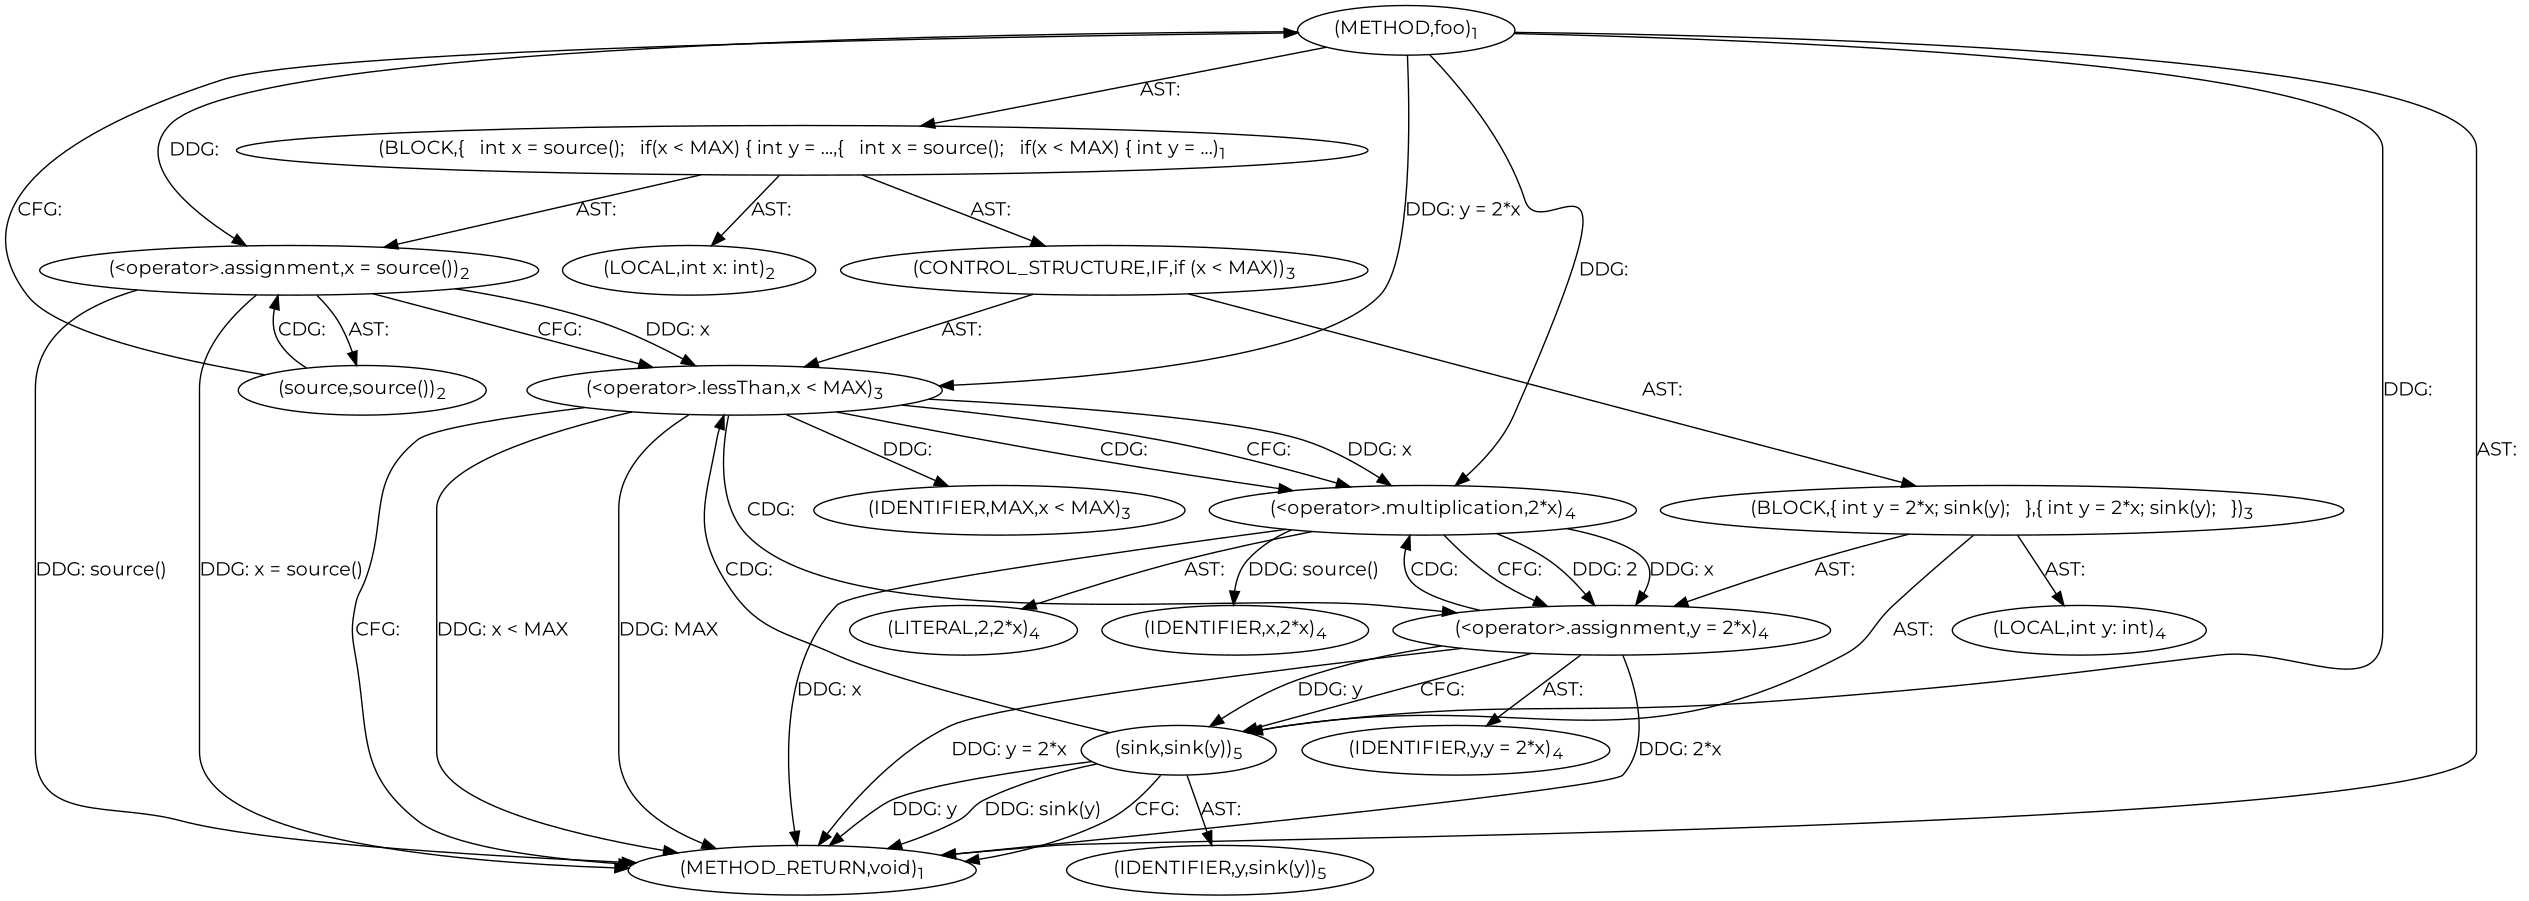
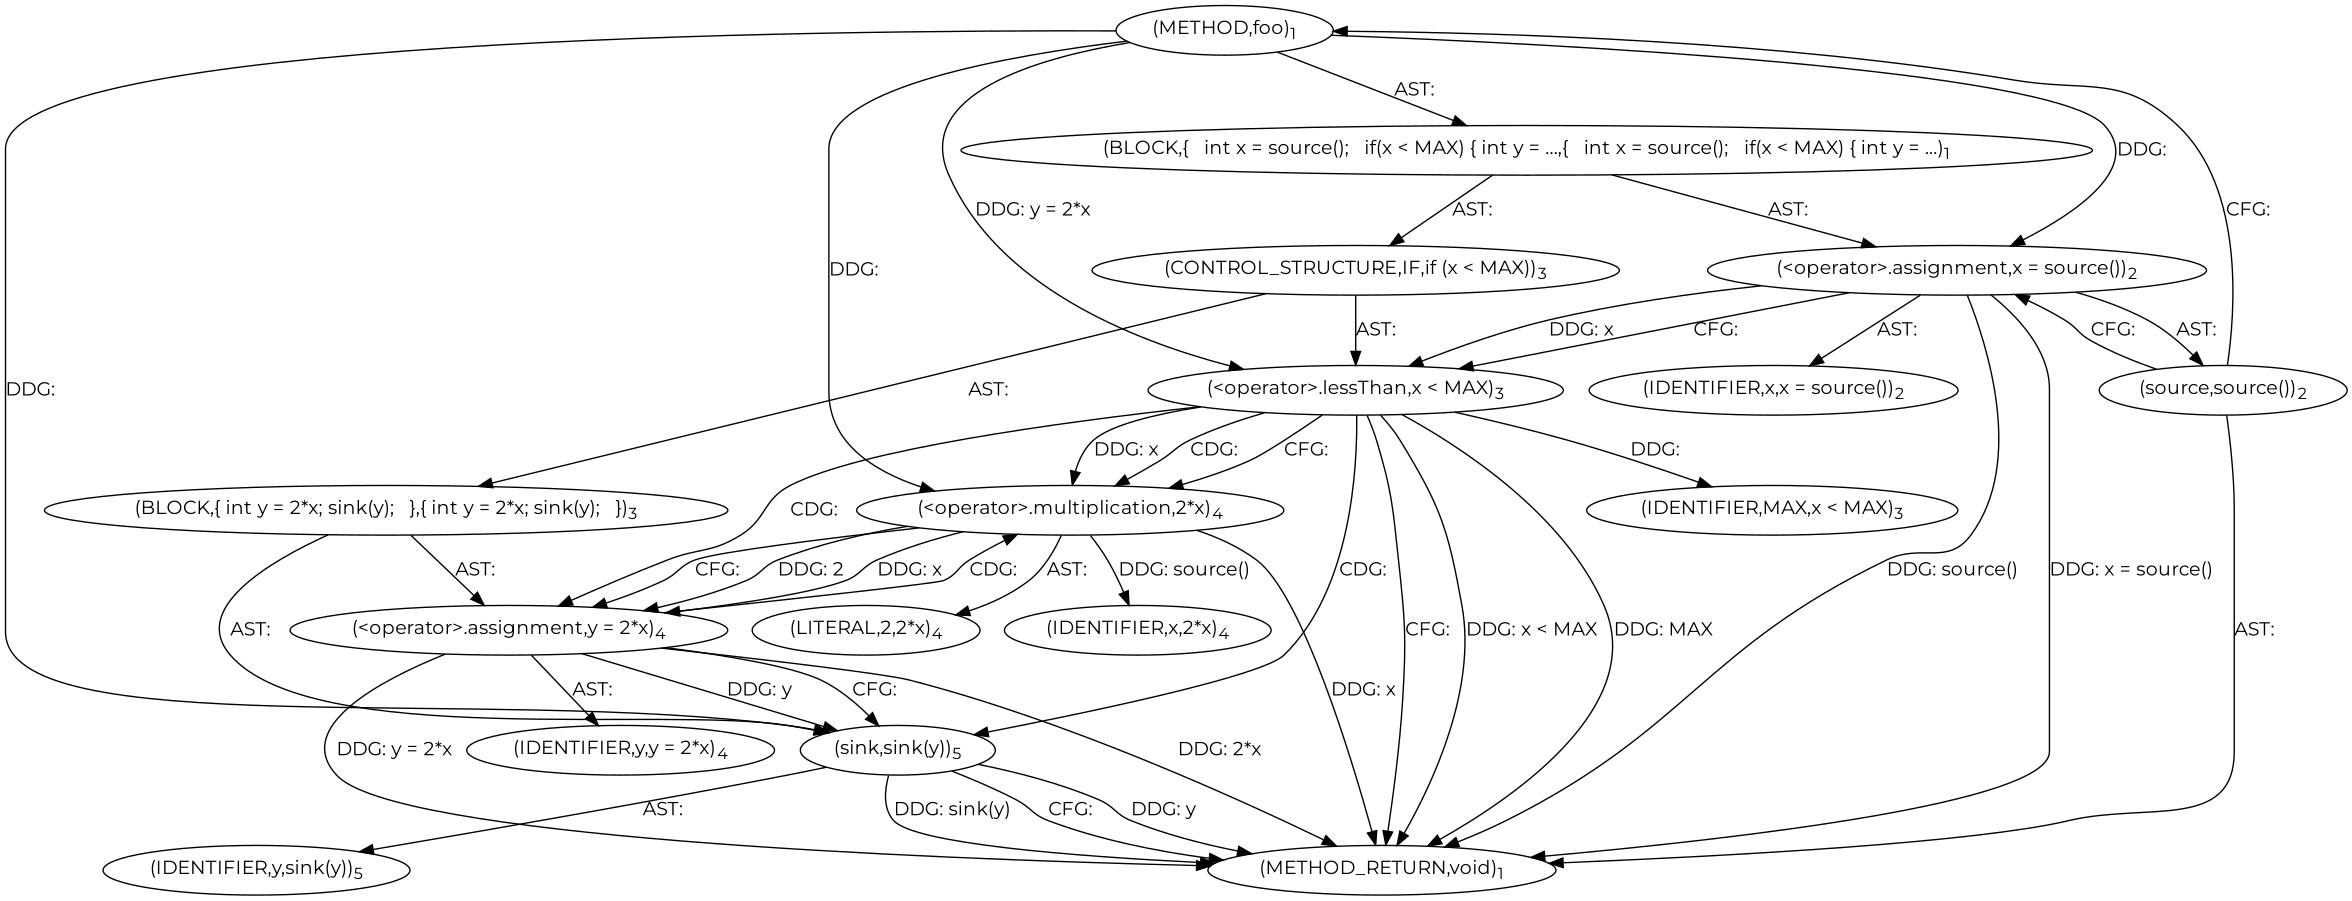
node "(LOCAL,int x: int)": removed
edge "(source,source())" -> "(<operator>.assignment,x = source())": label "CDG: " -> "CFG: "
node "(IDENTIFIER,x,x = source())": added
node "(LOCAL,int y: int)": removed
edge "(sink,sink(y))" -> "(<operator>.lessThan,x < MAX)": reversed
edge "(METHOD,foo)" -> "(METHOD_RETURN,void)": now "(source,source())" -> "(METHOD_RETURN,void)"
